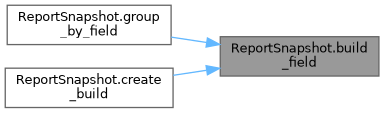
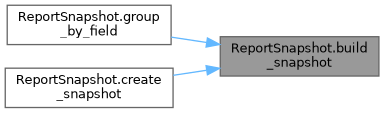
node "ReportSnapshot.build _field": label "ReportSnapshot.build _field" -> "ReportSnapshot.build _snapshot"
node "ReportSnapshot.create _build": label "ReportSnapshot.create _build" -> "ReportSnapshot.create _snapshot"
